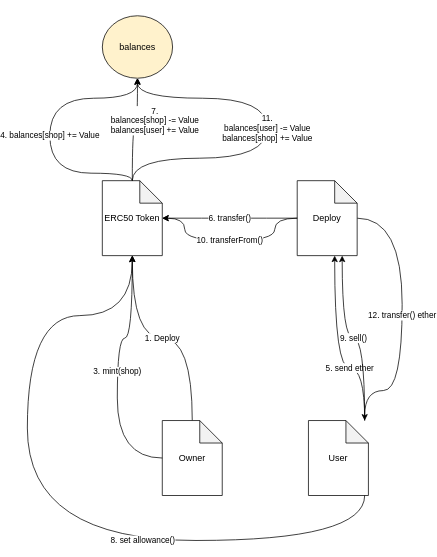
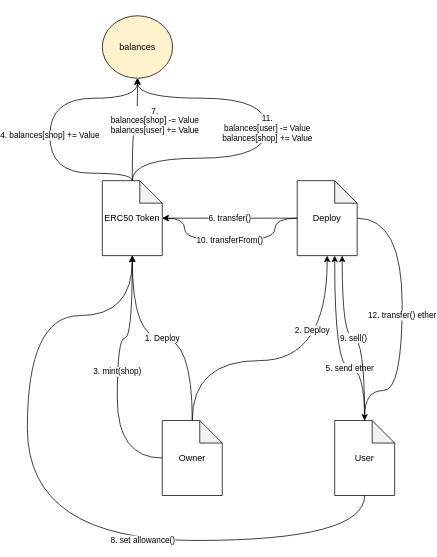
edge "Owner" -> "Deploy": added, label "2. Deploy"
node "User": moved (339, 458) -> (365, 458)
